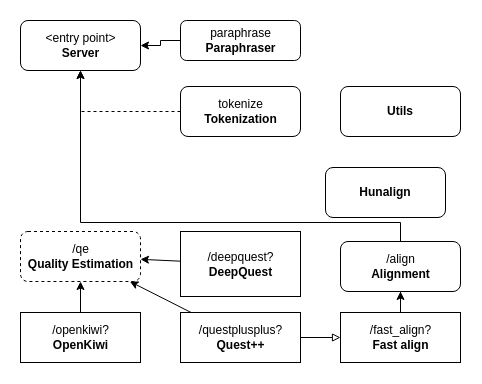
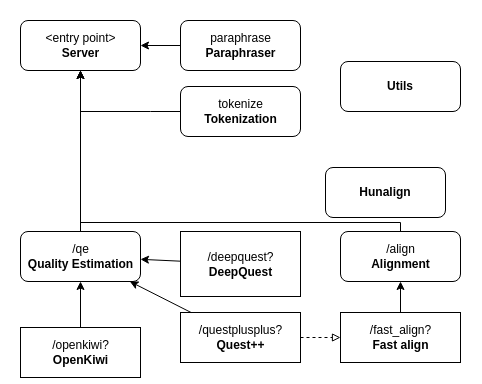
node "paraphrase Paraphraser": size 120x40 -> 120x50
edge "tokenize Tokenization" -> "<entry point> Server": style dashed -> solid
node "Utils": moved (401, 112) -> (401, 87)
edge "/qe Quality Estimation" -> "<entry point> Server": added
node "/qe Quality Estimation": style dashed -> solid
node "/align Alignment": moved (401, 267) -> (401, 257)
node "/openkiwi? OpenKiwi": moved (81, 338) -> (81, 353)
edge "/questplusplus? Quest++" -> "/fast_align? Fast align": style solid -> dashed
